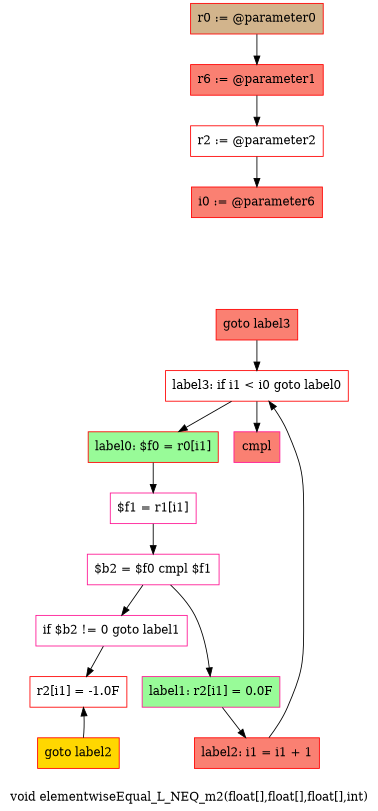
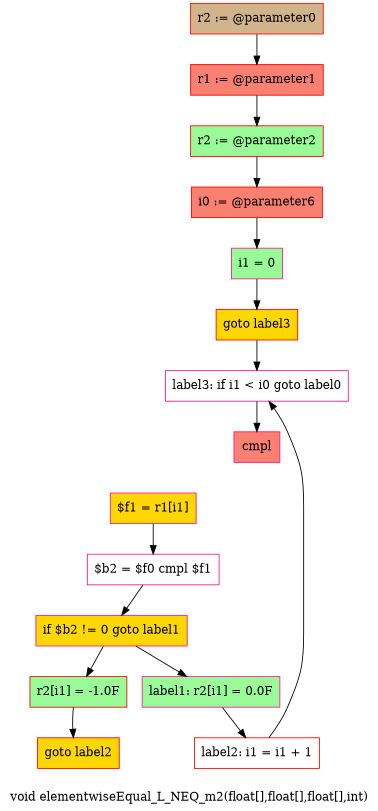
node "r0 := @parameter0": label "r0 := @parameter0" -> "r2 := @parameter0"
node "r6 := @parameter1": label "r6 := @parameter1" -> "r1 := @parameter1"
node "r2 := @parameter2": fillcolor white -> palegreen
node "i1 = 0": added
node "goto label3": fillcolor salmon -> gold
node "label3: if i1 < i0 goto label0": color red -> deeppink
node "label0: $f0 = r0[i1]": removed
node "$f1 = r1[i1]": fillcolor white -> gold
edge "$b2 = $f0 cmpl $f1" -> "label1: r2[i1] = 0.0F": now "if $b2 != 0 goto label1" -> "label1: r2[i1] = 0.0F"
node "if $b2 != 0 goto label1": fillcolor white -> gold
node "r2[i1] = -1.0F": fillcolor white -> palegreen
edge "goto label2" -> "r2[i1] = -1.0F": reversed
node "label2: i1 = i1 + 1": fillcolor salmon -> white
